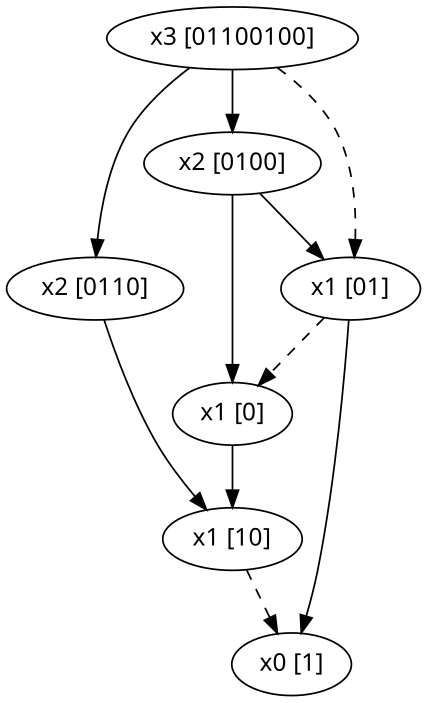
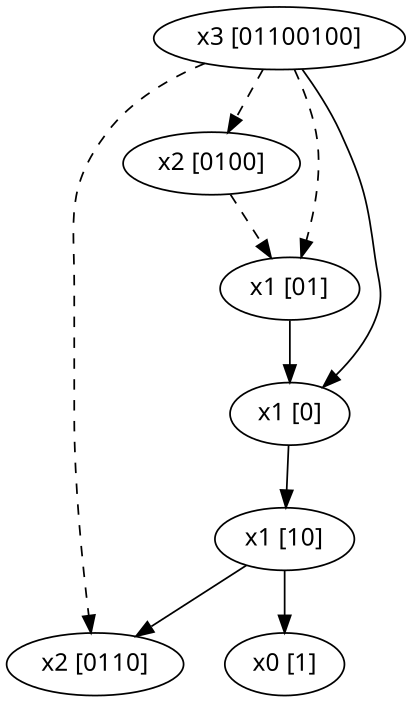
edge "x3 [01100100]" -> "x2 [0100]": style solid -> dashed
edge "x3 [01100100]" -> "x2 [0110]": style solid -> dashed
edge "x2 [0100]" -> "x1 [01]": style solid -> dashed
edge "x2 [0100]" -> "x1 [0]": now "x3 [01100100]" -> "x1 [0]"
edge "x1 [01]" -> "x1 [0]": style dashed -> solid
edge "x2 [0110]" -> "x1 [10]": reversed
edge "x1 [01]" -> "x0 [1]": removed
edge "x1 [10]" -> "x0 [1]": style dashed -> solid
